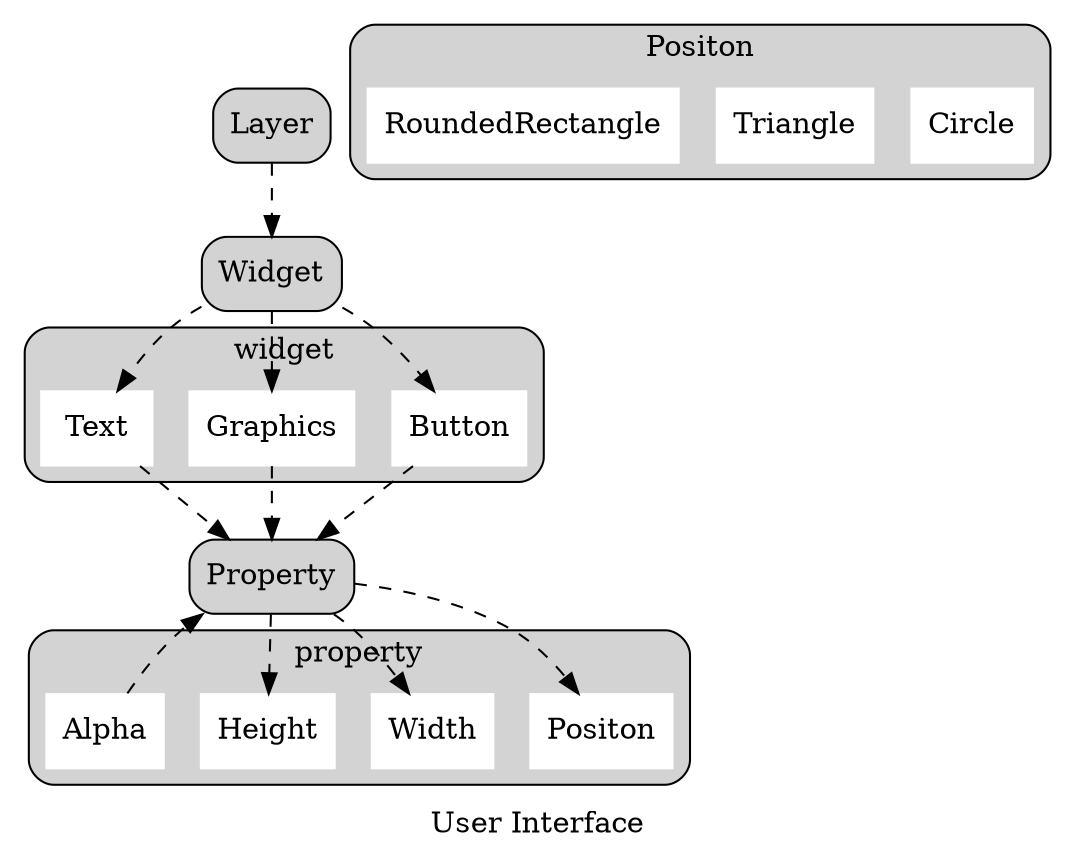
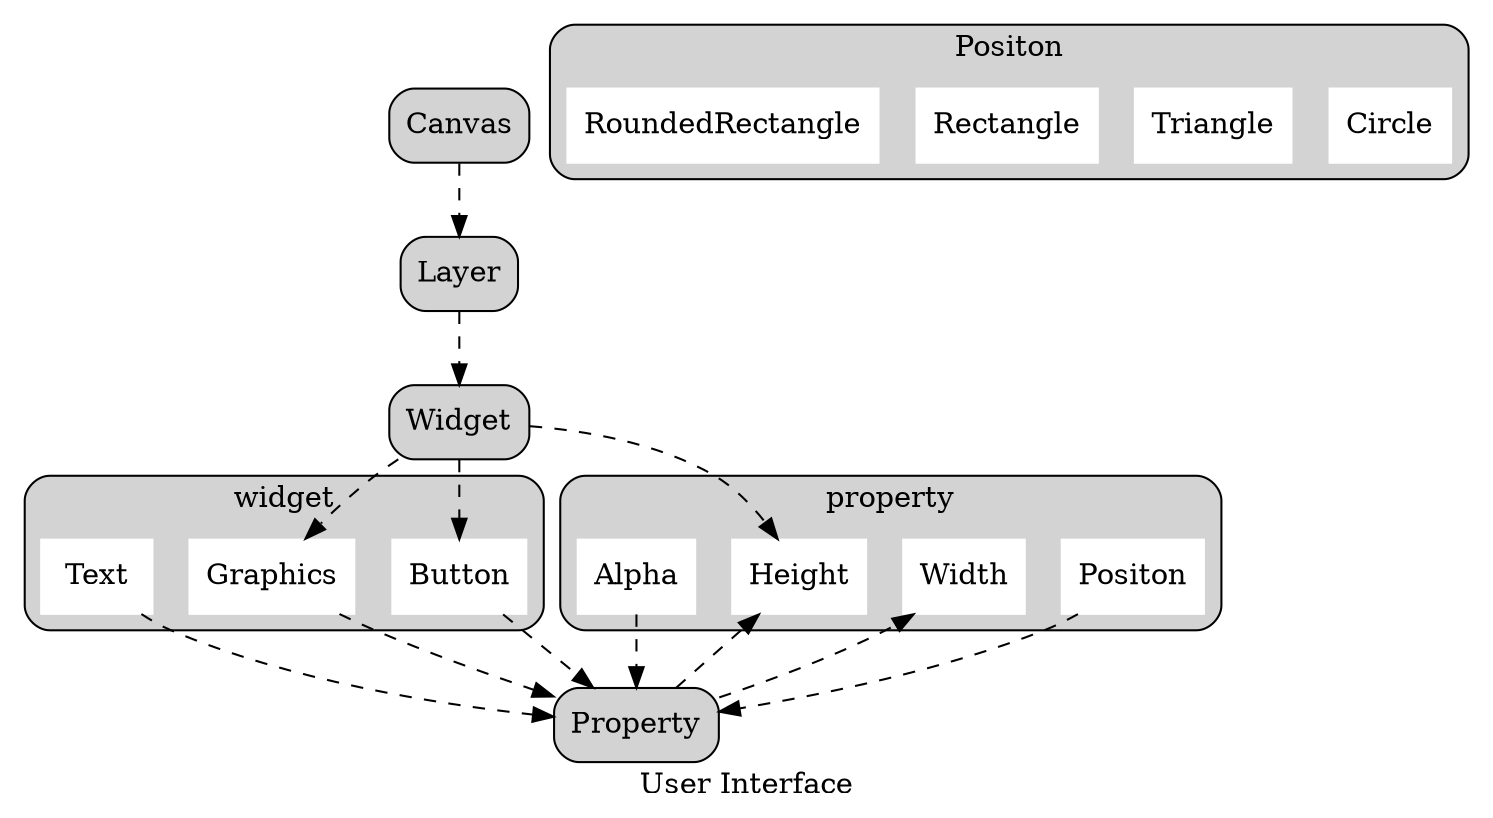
node "Canvas": added
node "Rectangle": added
edge "Widget" -> "Text": now "Widget" -> "Height"
edge "Property" -> "Positon": reversed
